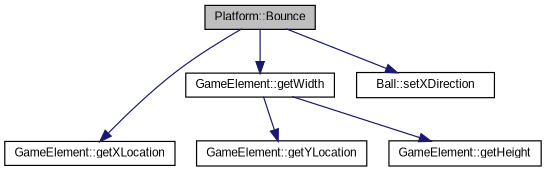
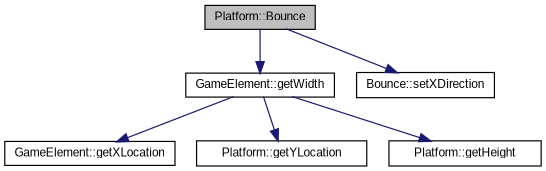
edge "Platform::Bounce" -> "GameElement::getXLocation": now "GameElement::getWidth" -> "GameElement::getXLocation"
node "Ball::setXDirection": label "Ball::setXDirection" -> "Bounce::setXDirection"
node "GameElement::getYLocation": label "GameElement::getYLocation" -> "Platform::getYLocation"
node "GameElement::getHeight": label "GameElement::getHeight" -> "Platform::getHeight"
